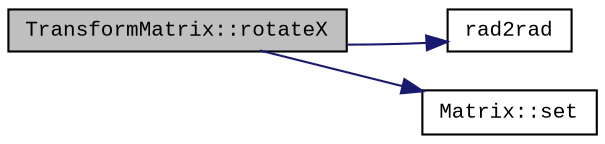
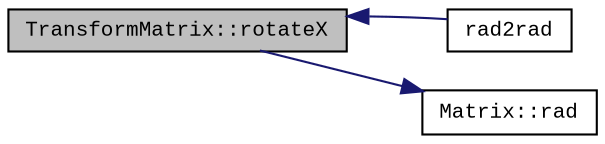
edge "TransformMatrix::rotateX" -> "rad2rad": reversed
node "Matrix::set": label "Matrix::set" -> "Matrix::rad"
